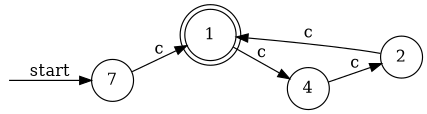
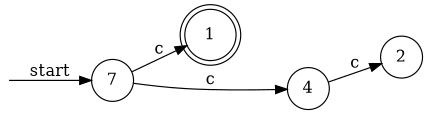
edge "2" -> "1": removed, label "c"
edge "1" -> "4": now "7" -> "4"
